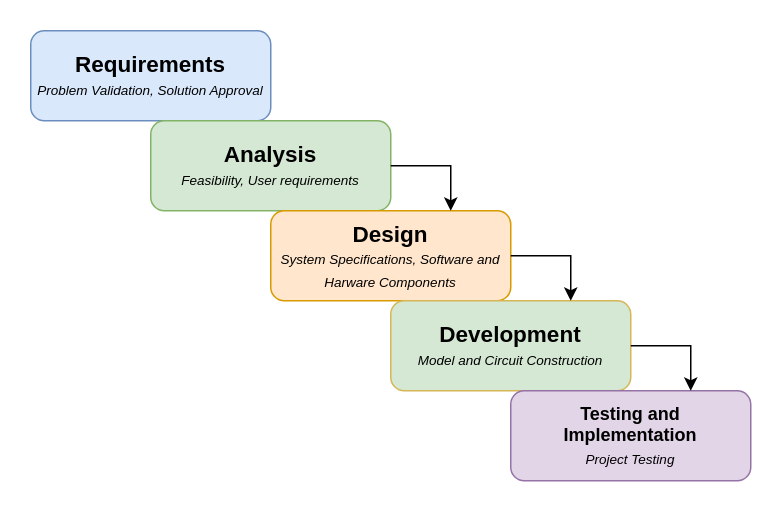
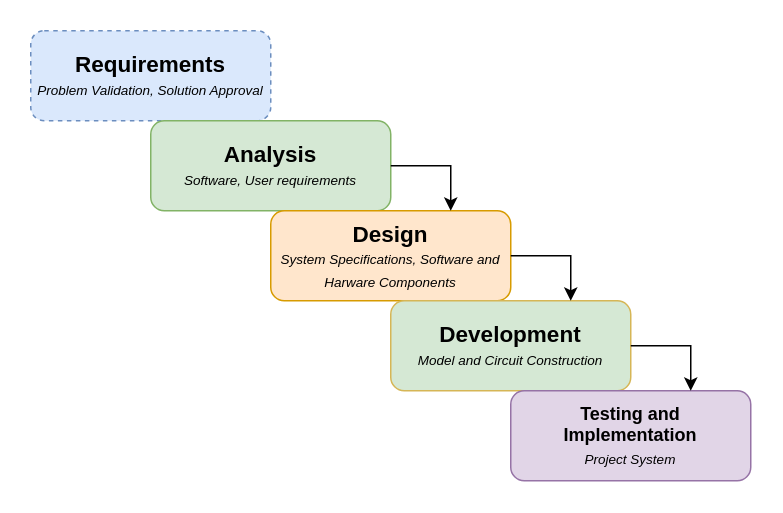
node "Requirements Problem Validation, Solution Approval": style solid -> dashed
node "Analysis Feasibility, User requirements": label "Analysis Feasibility, User requirements" -> "Analysis Software, User requirements"
node "Testing and Implementation Project Testing": label "Testing and Implementation Project Testing" -> "Testing and Implementation Project System"
